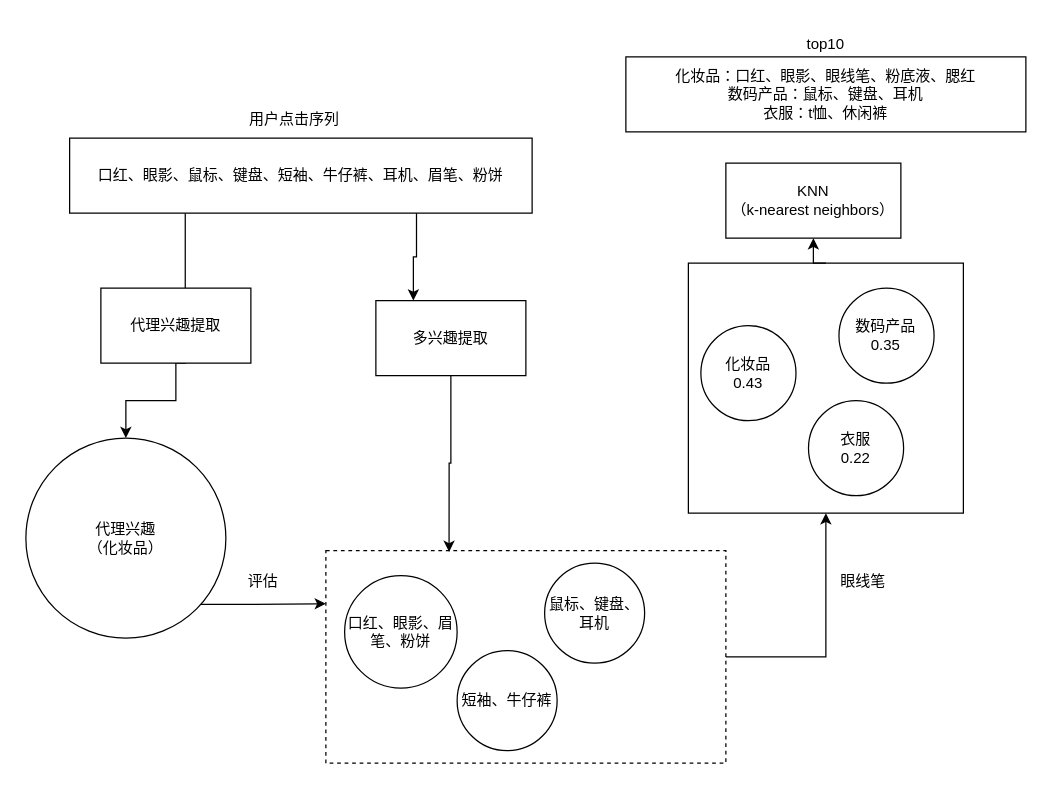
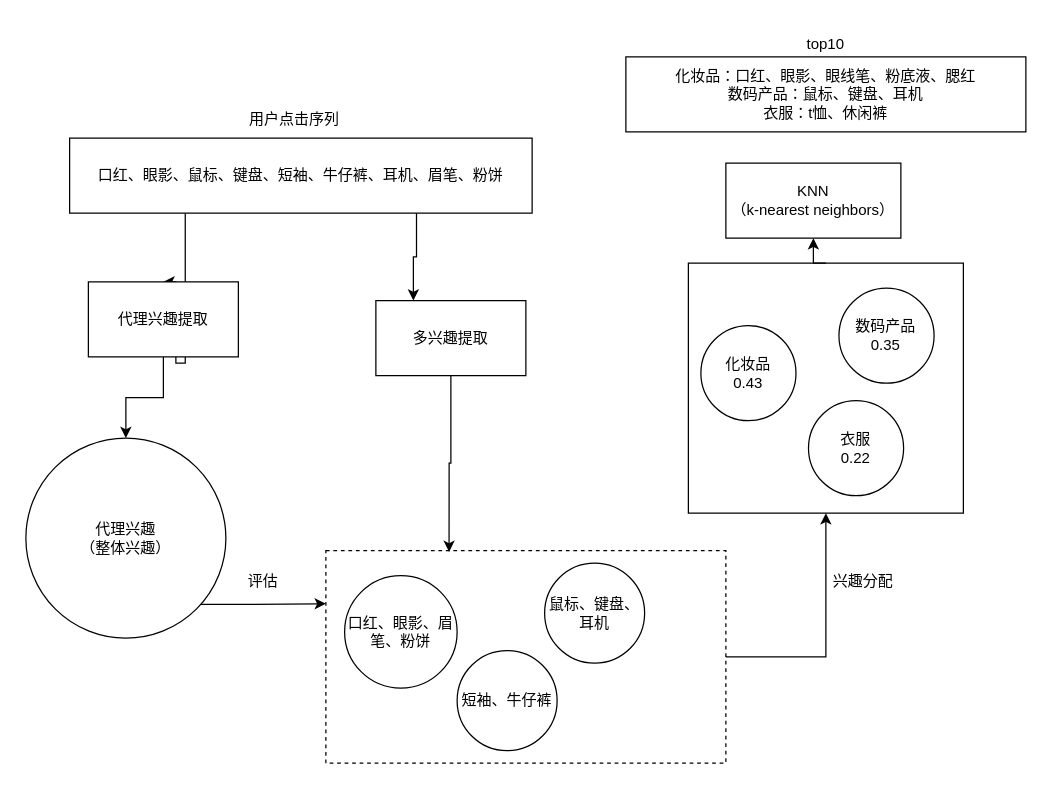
node "代理兴趣提取": moved (176, 326) -> (163, 319)
node "代理兴趣 （化妆品）": label "代理兴趣 （化妆品）" -> "代理兴趣 （整体兴趣）"
node "眼线笔": label "眼线笔" -> "兴趣分配"
